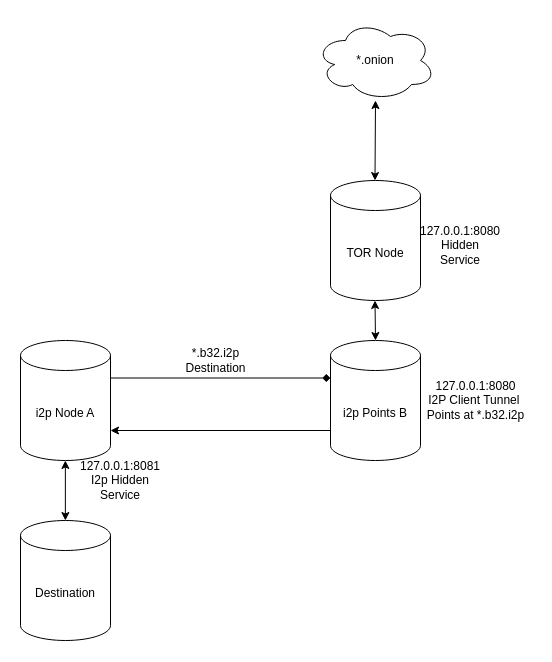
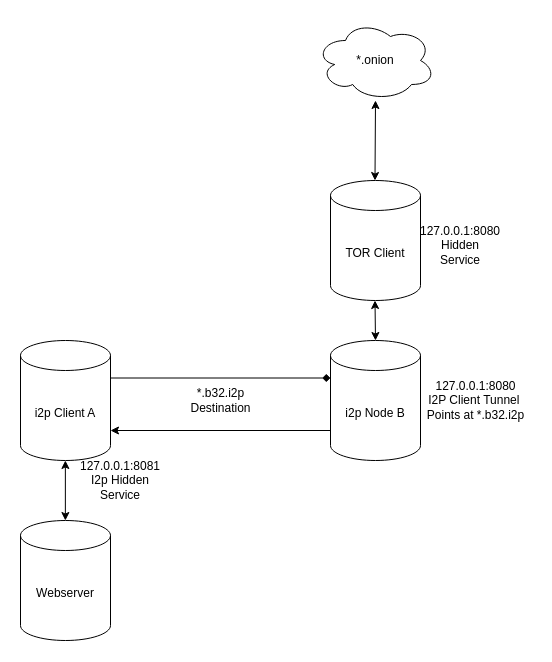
node "TOR Node": label "TOR Node" -> "TOR Client"
node "*.b32.i2p Destination": moved (216, 361) -> (221, 401)
node "i2p Node A": label "i2p Node A" -> "i2p Client A"
node "i2p Points B": label "i2p Points B" -> "i2p Node B"
node "Destination": label "Destination" -> "Webserver"
